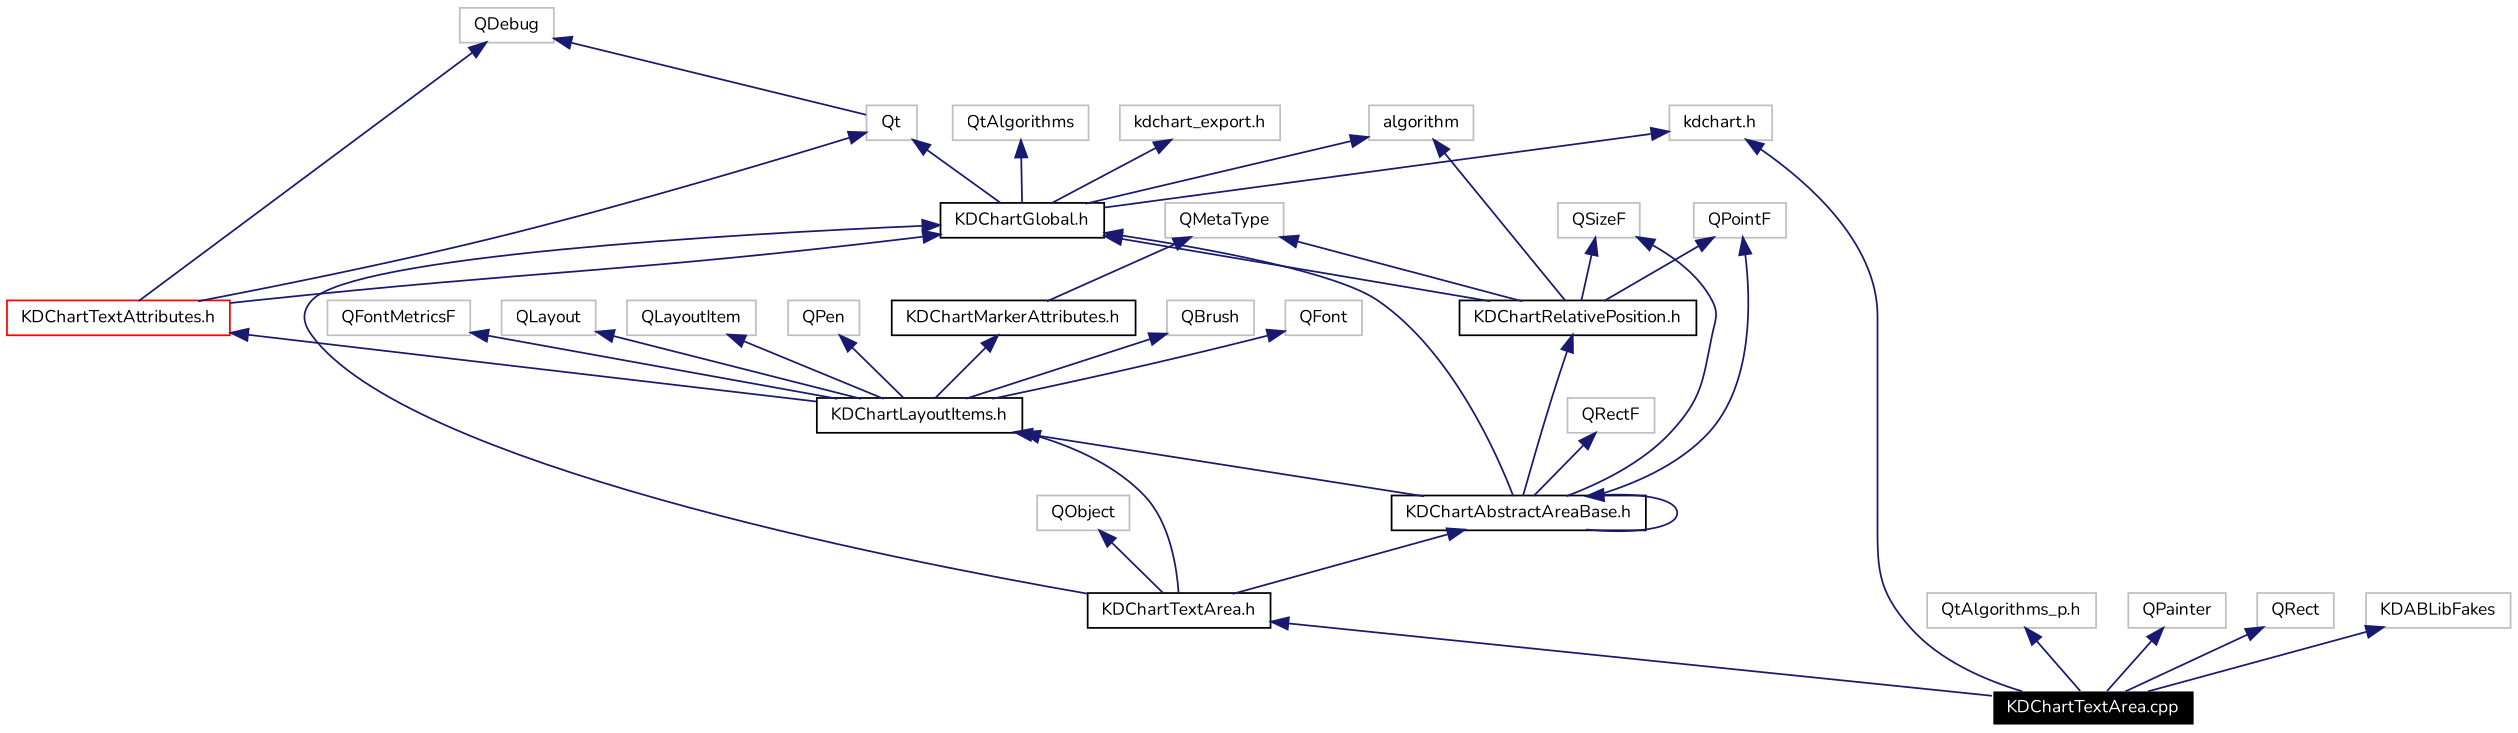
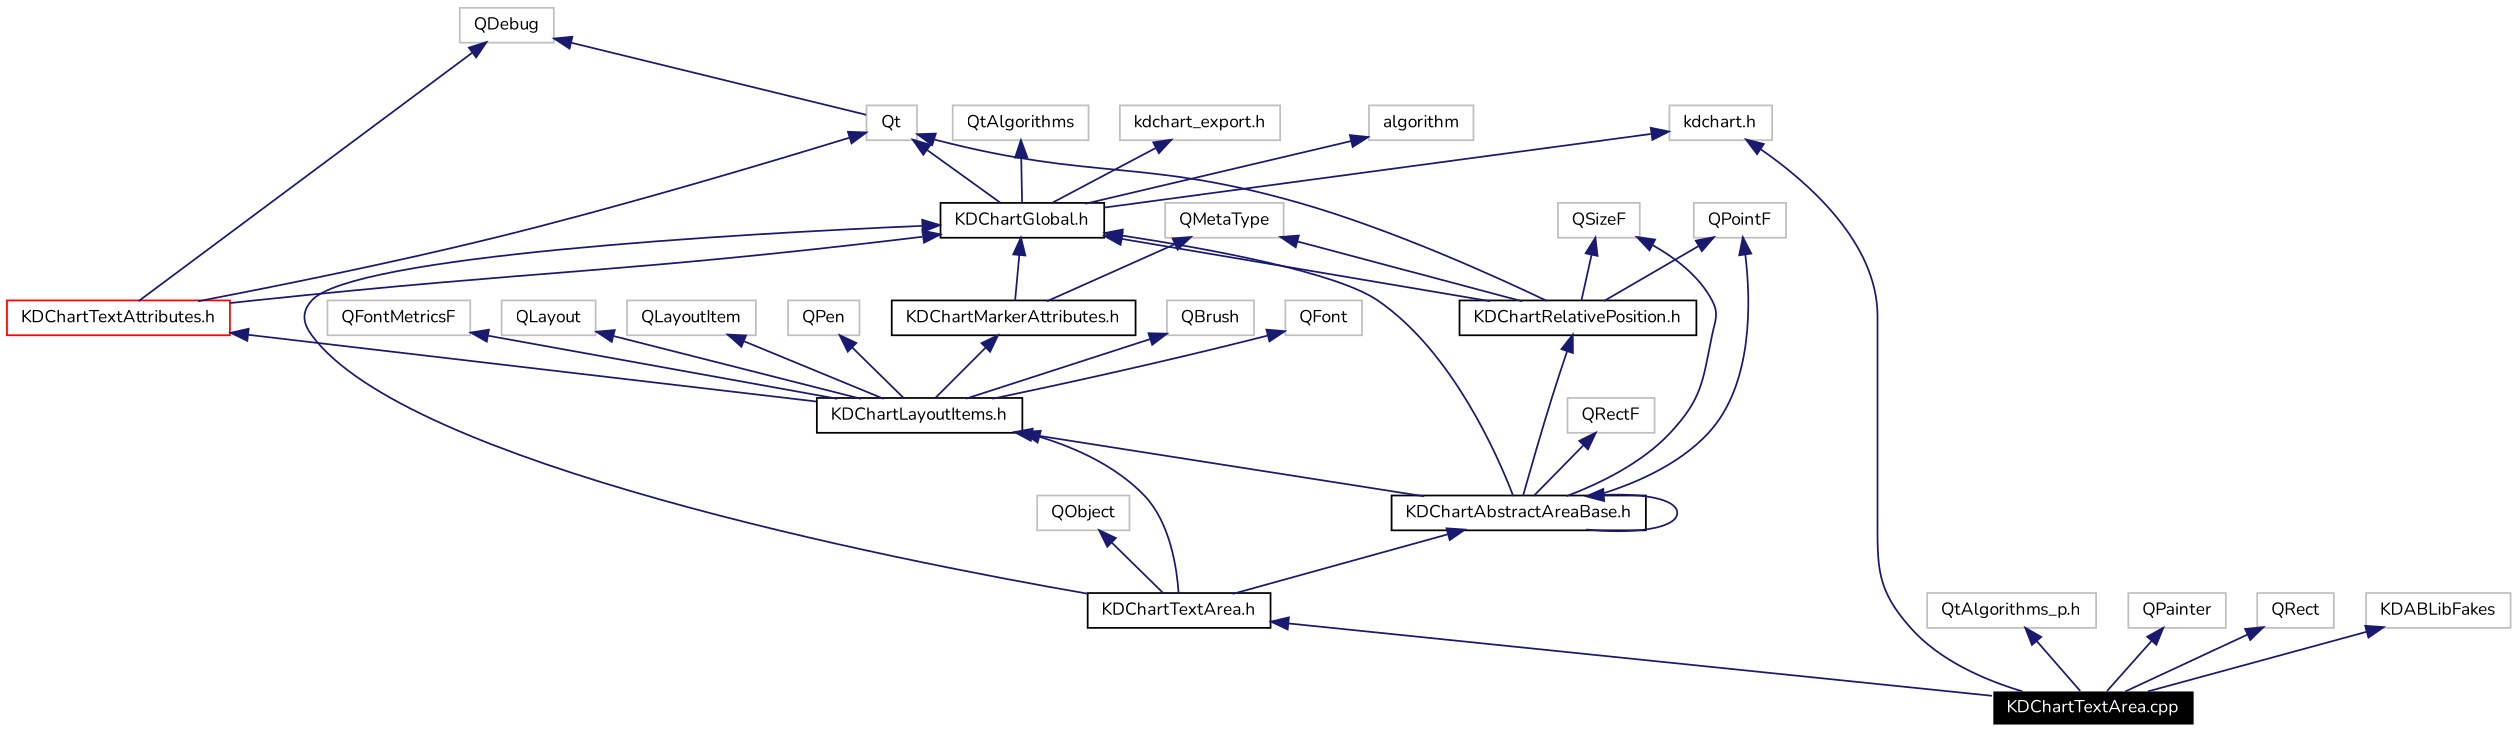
edge "KDChartRelativePosition.h" -> "algorithm": now "KDChartRelativePosition.h" -> "Qt"
edge "KDChartMarkerAttributes.h" -> "KDChartGlobal.h": added
